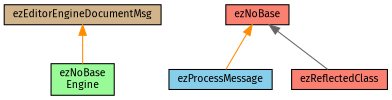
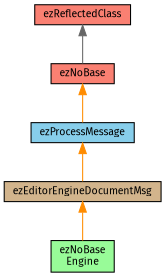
edge "ezReflectedClass" -> "ezNoBase": reversed
edge "ezEditorEngineDocumentMsg" -> "ezProcessMessage": added
